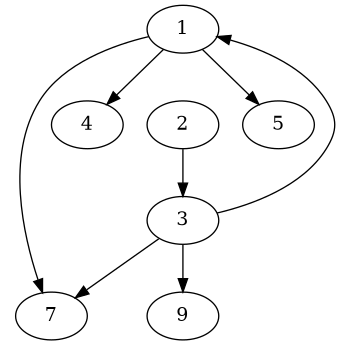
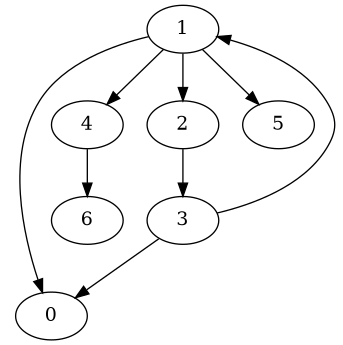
edge "1" -> "2": added
node "6": added
node "7": label "7" -> "0"
node "9": removed
